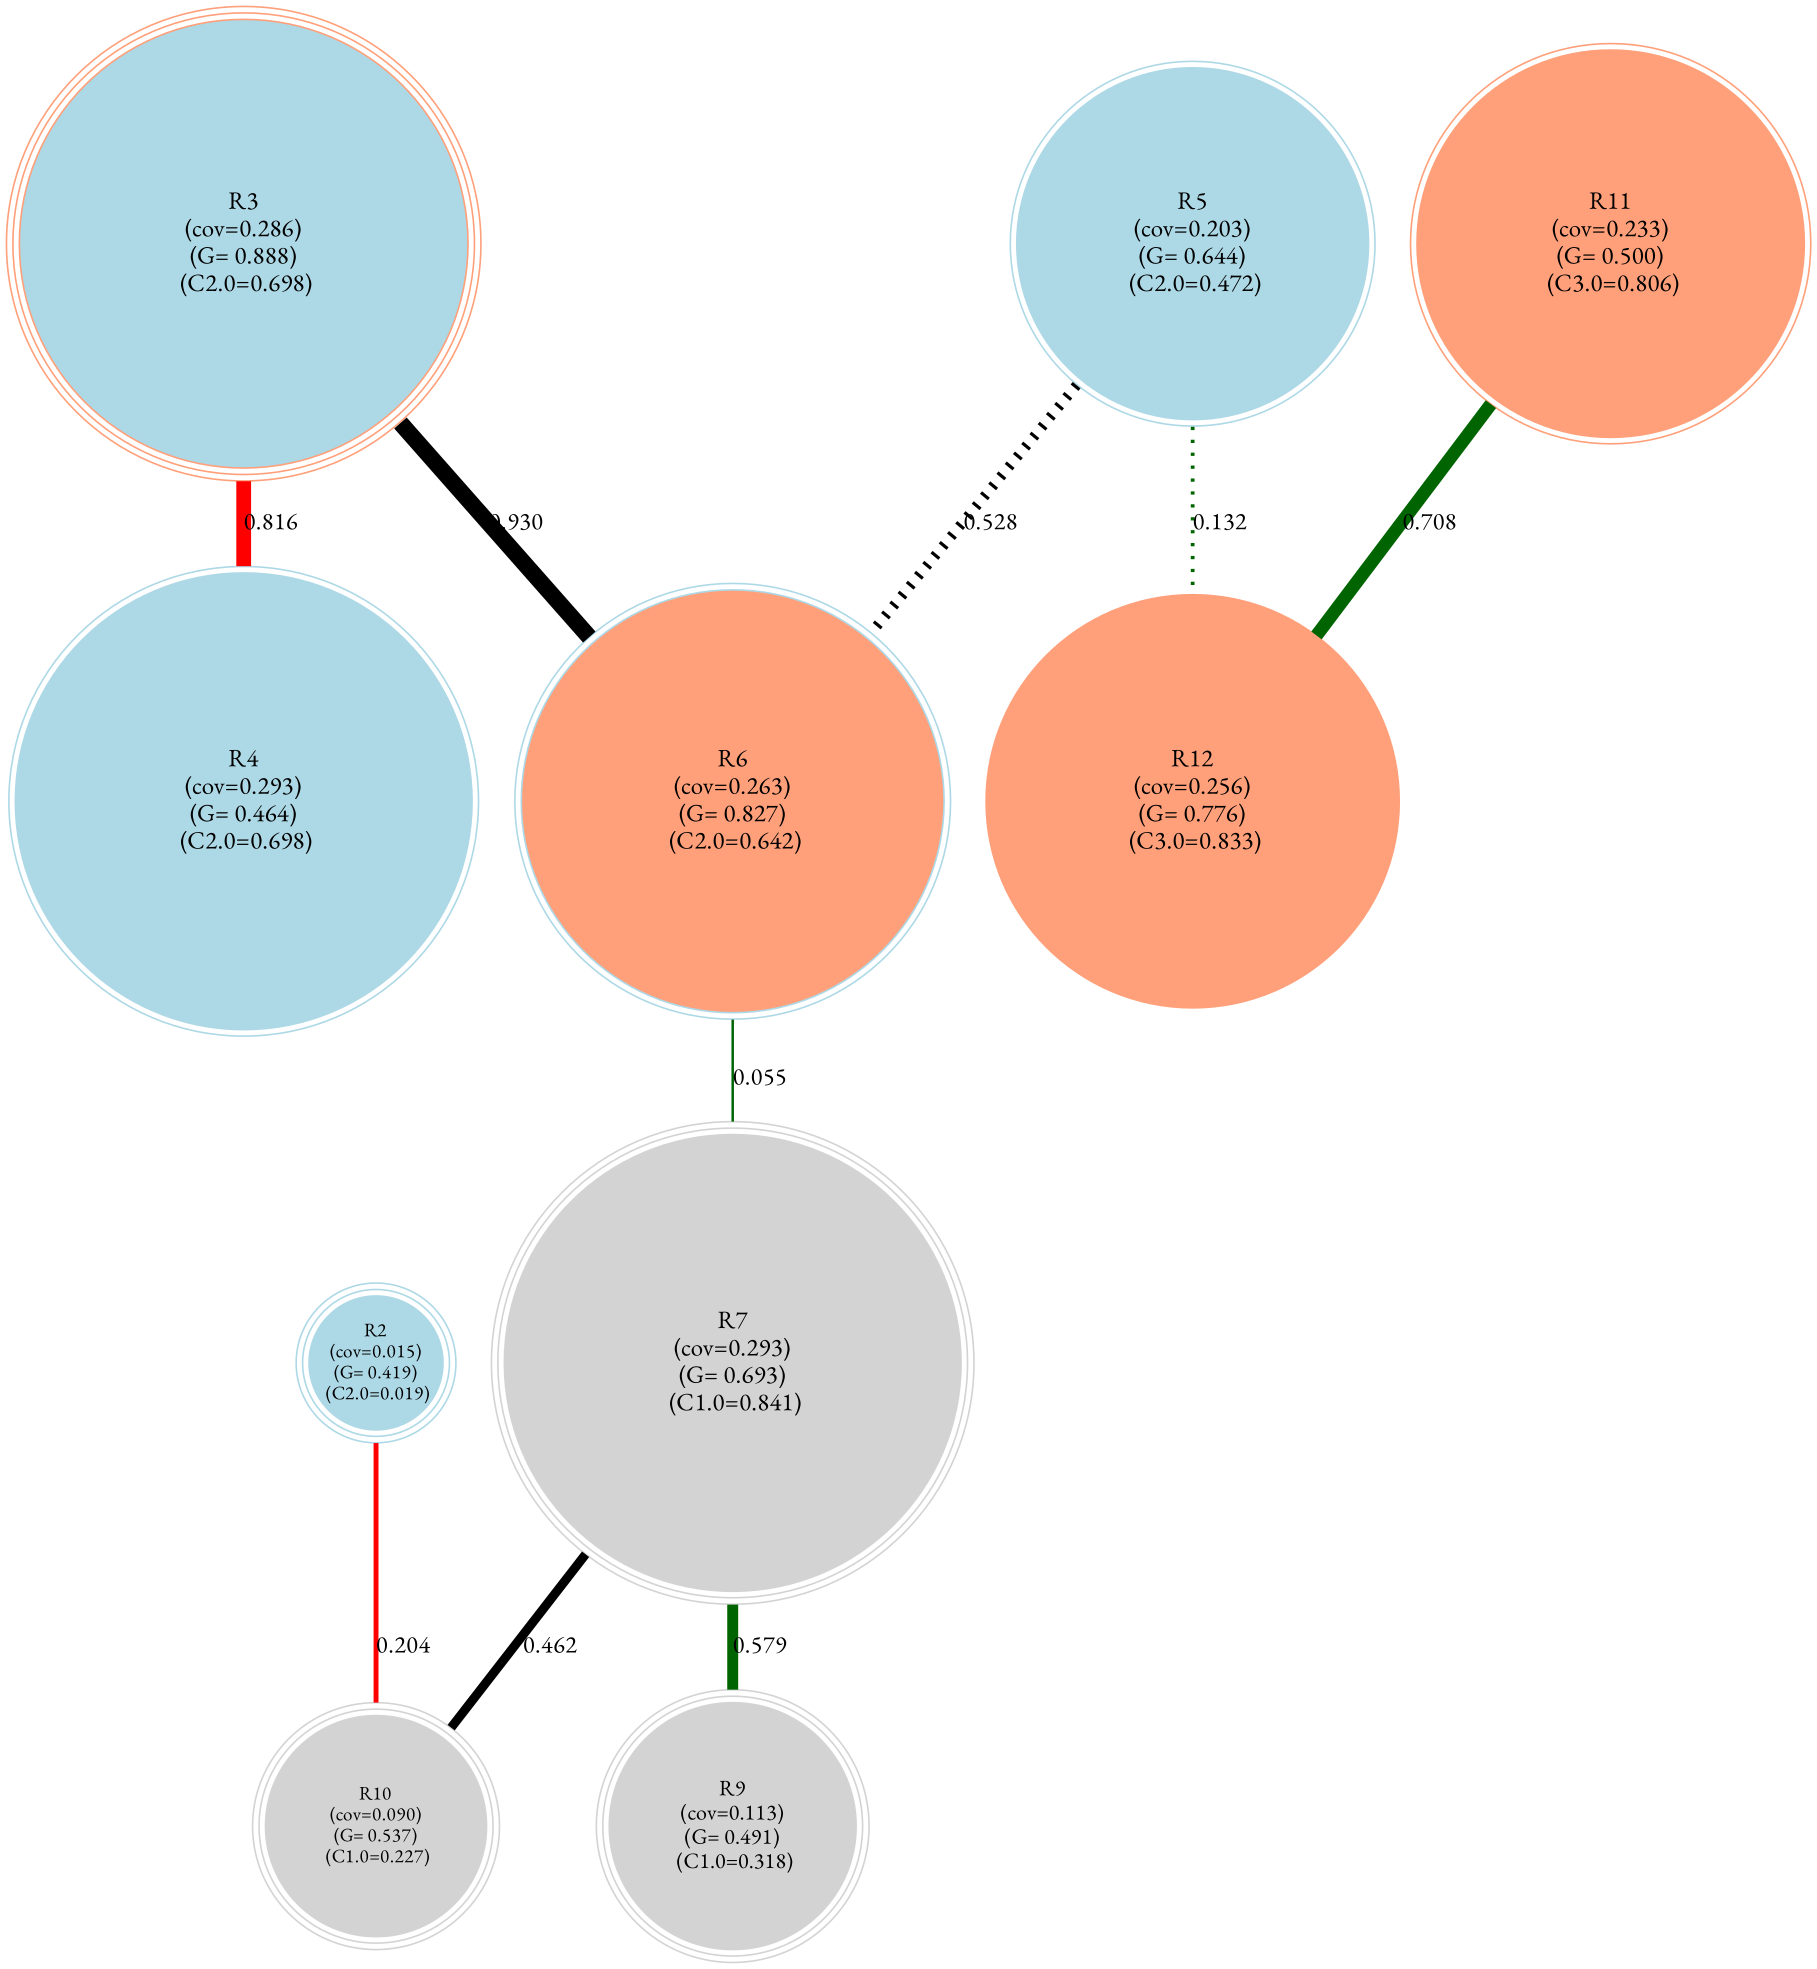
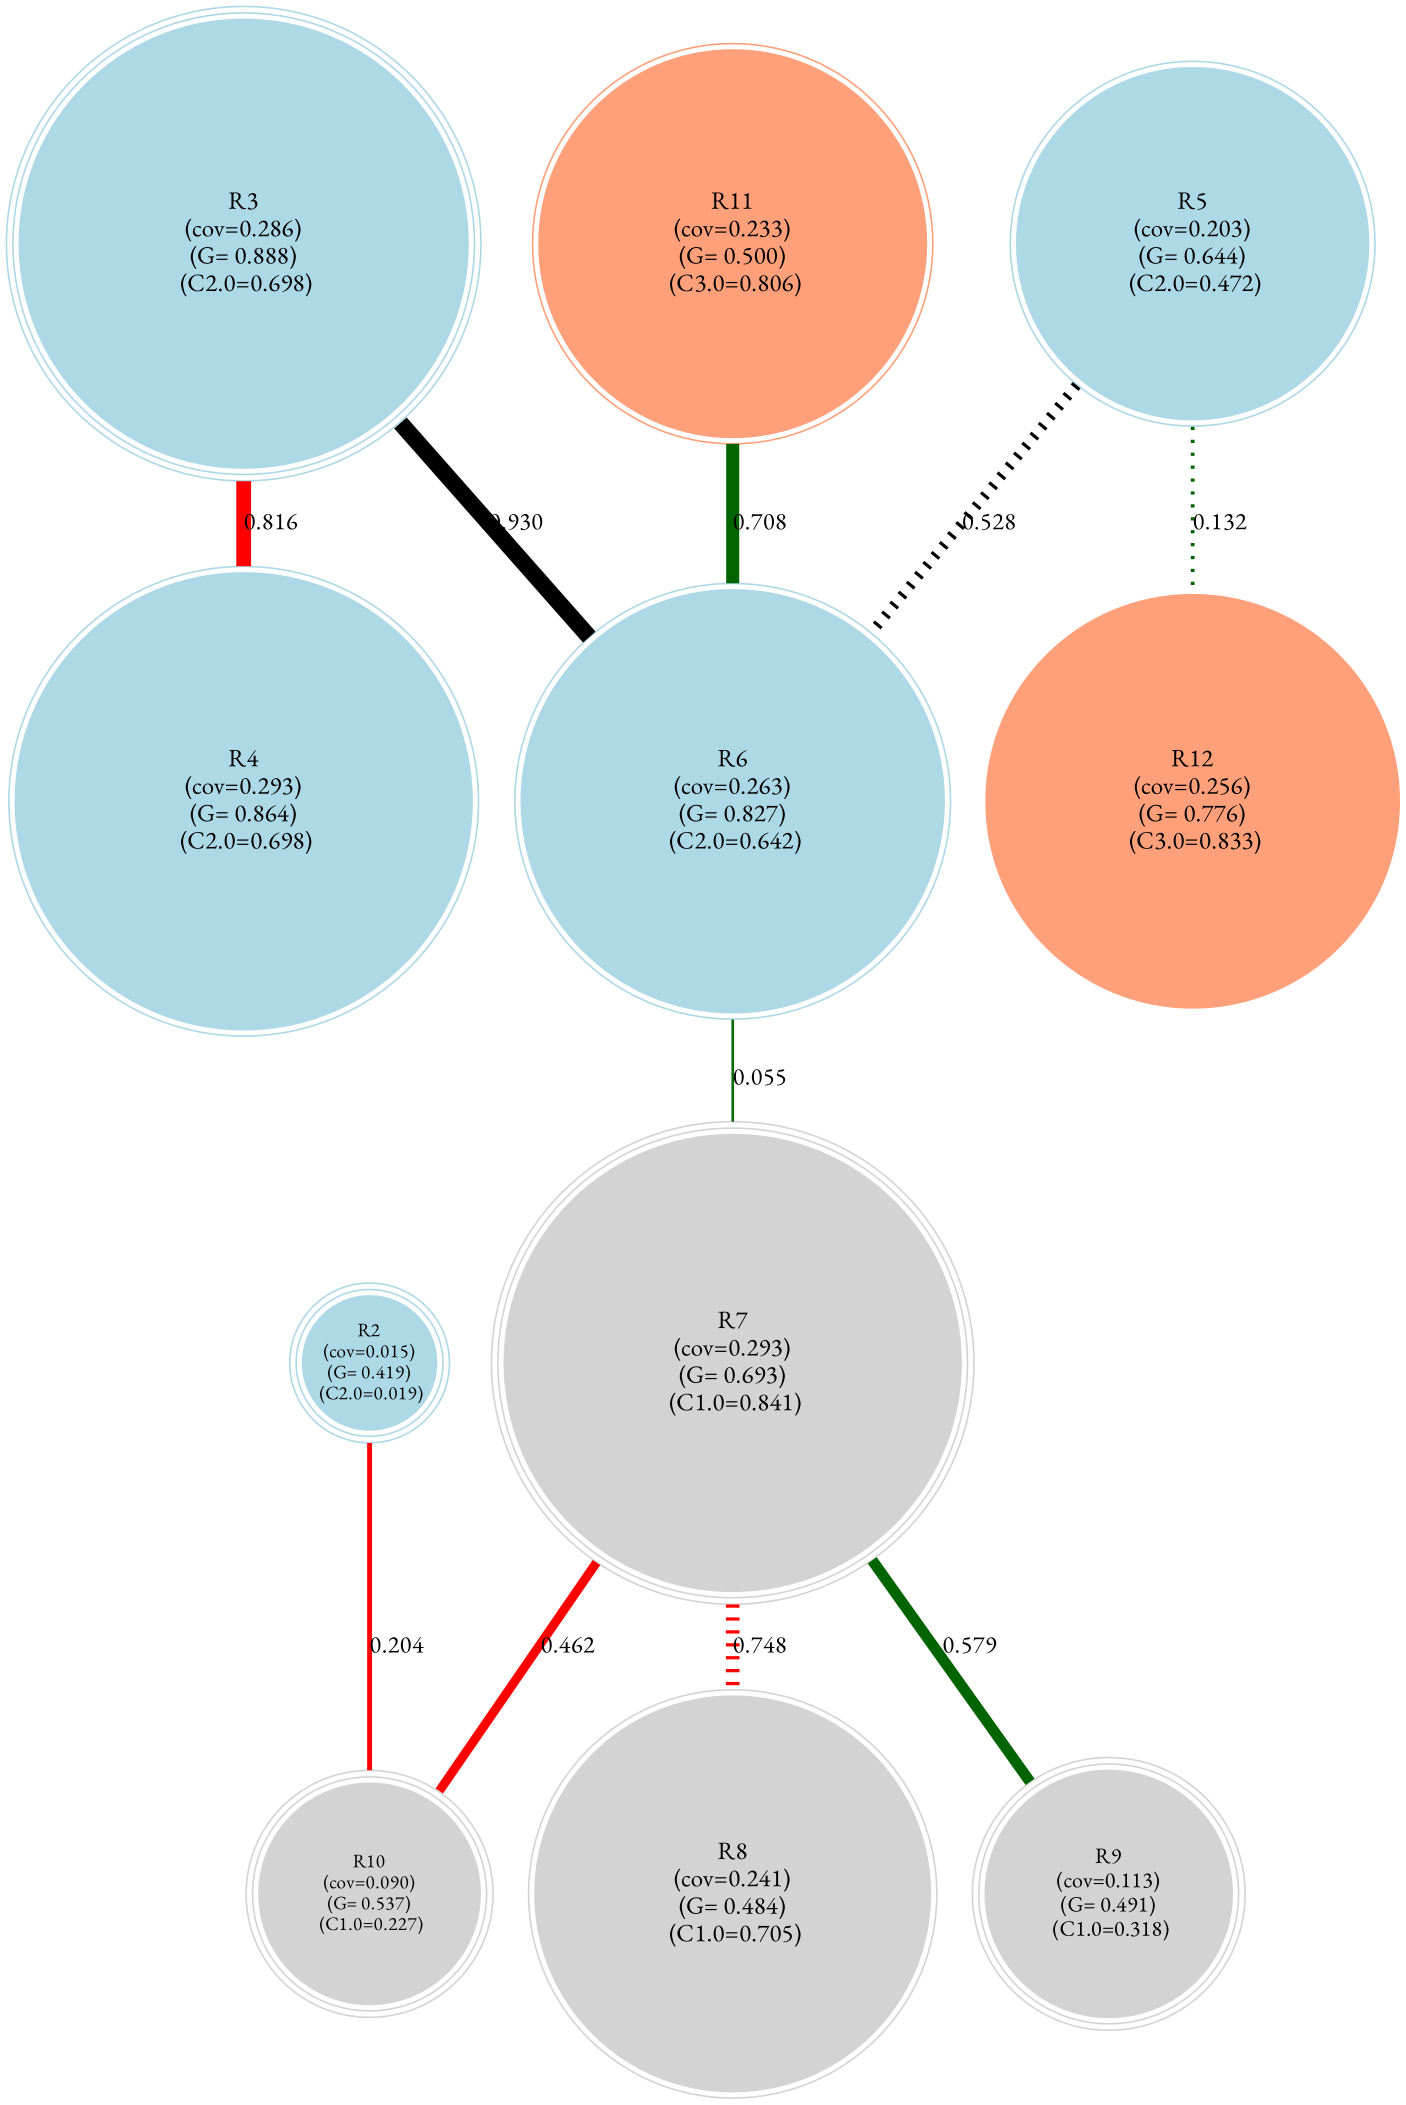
node "R3 (cov=0.286) (G= 0.888) (C2.0=0.698)": color #ffa07a -> #add8e6
edge "R11 (cov=0.233) (G= 0.500) (C3.0=0.806)" -- "R12 (cov=0.256) (G= 0.776) (C3.0=0.833)": now "R11 (cov=0.233) (G= 0.500) (C3.0=0.806)" -- "R6 (cov=0.263) (G= 0.827) (C2.0=0.642)"
node "R4 (cov=0.293) (G= 0.464) (C2.0=0.698)": label "R4 (cov=0.293) (G= 0.464) (C2.0=0.698)" -> "R4 (cov=0.293) (G= 0.864) (C2.0=0.698)"
node "R6 (cov=0.263) (G= 0.827) (C2.0=0.642)": fillcolor #ffa07a -> #add8e6
edge "R7 (cov=0.293) (G= 0.693) (C1.0=0.841)" -- "R10 (cov=0.090) (G= 0.537) (C1.0=0.227)": color black -> red
node "R8 (cov=0.241) (G= 0.484) (C1.0=0.705)": added
